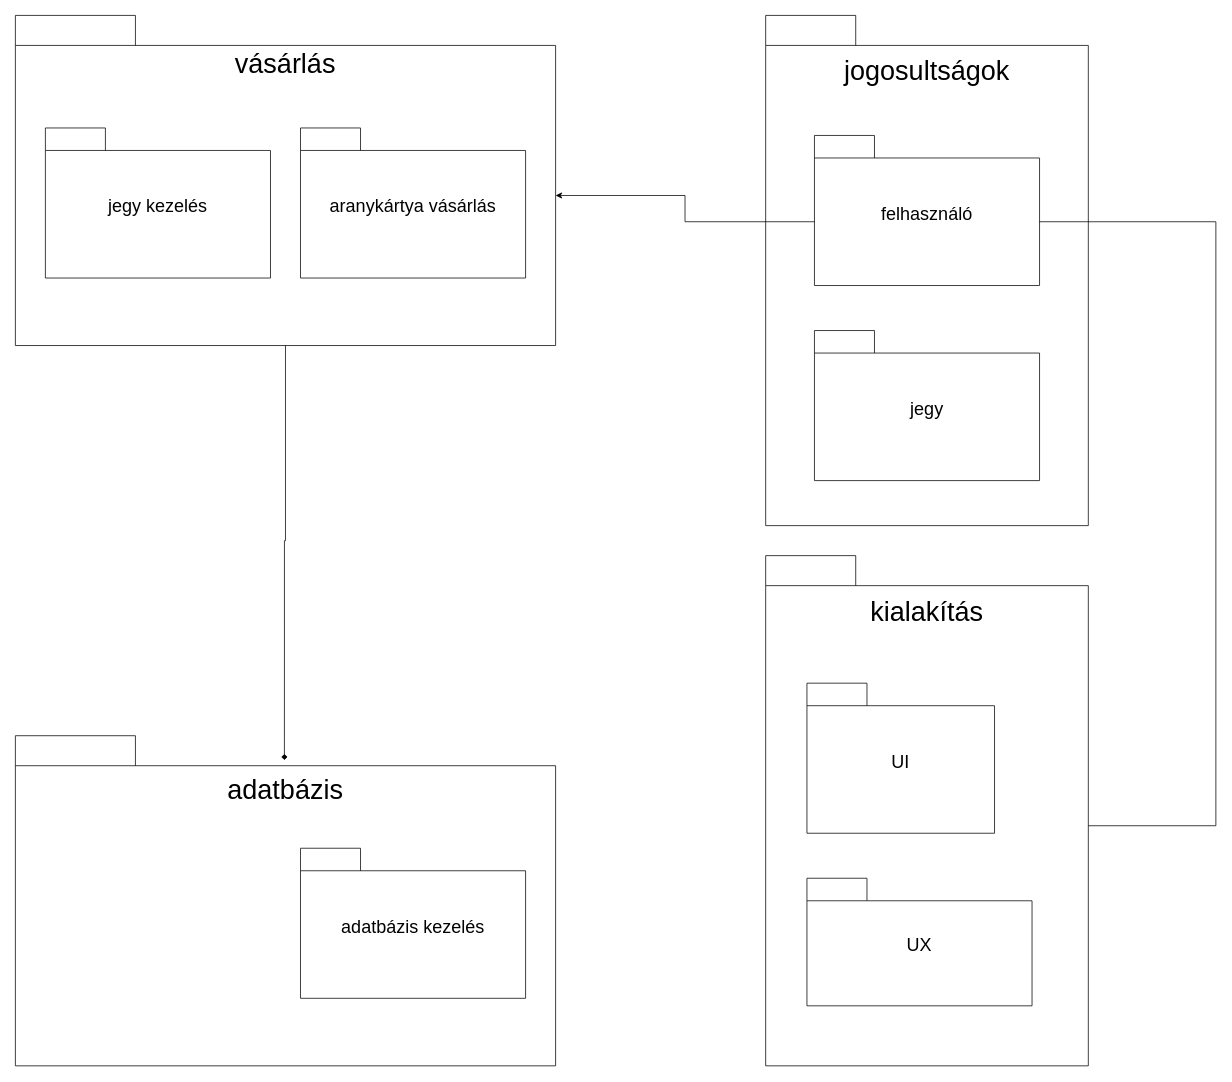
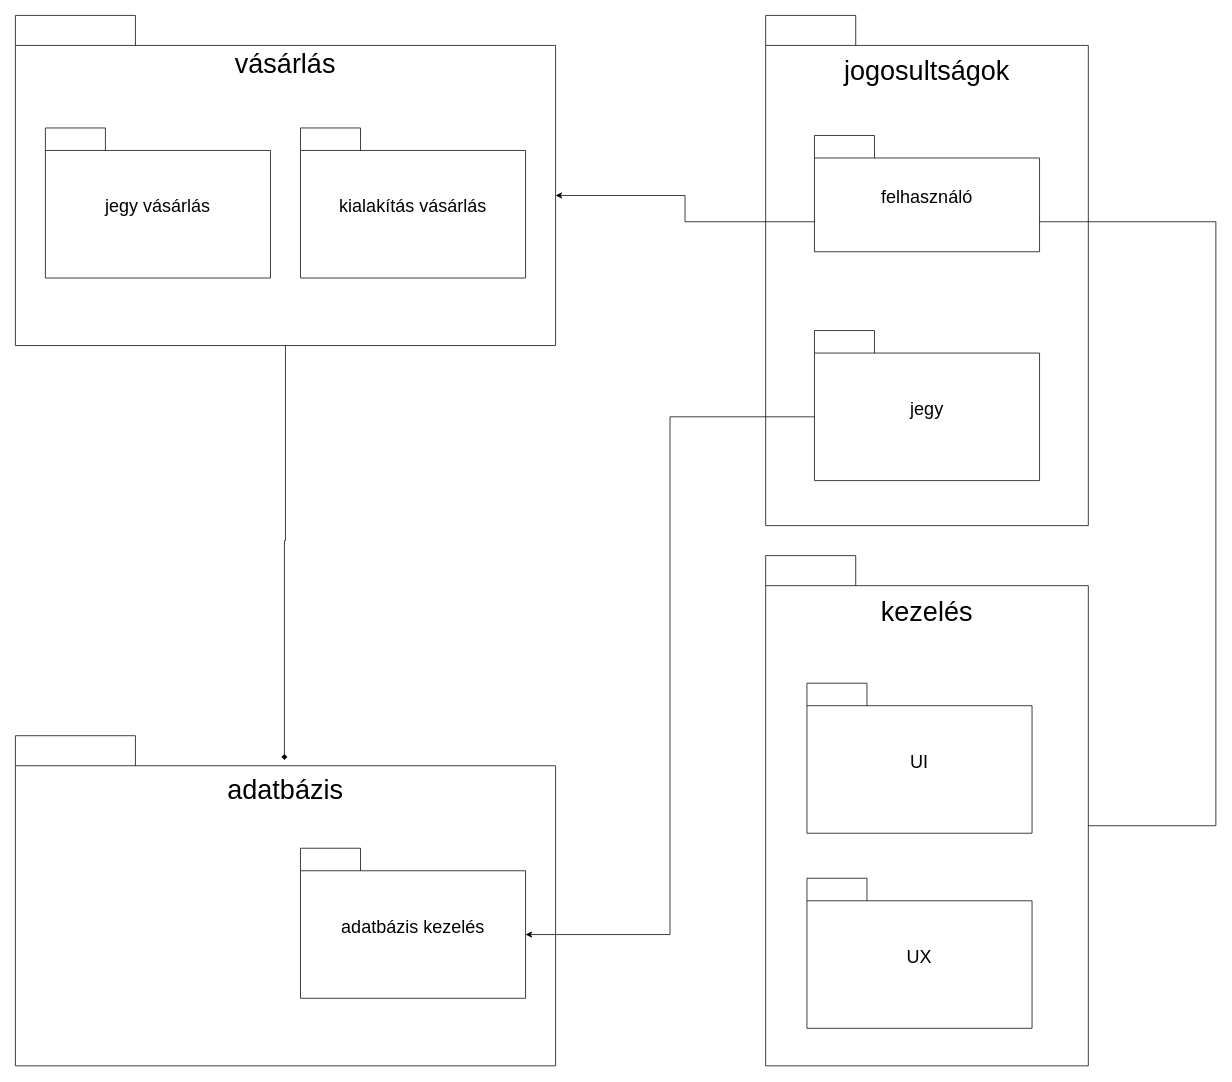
node "jegy kezelés": label "jegy kezelés" -> "jegy vásárlás"
node "aranykártya vásárlás": label "aranykártya vásárlás" -> "kialakítás vásárlás"
node "felhasználó": size 225x150 -> 225x116
edge "jegy" -> "adatbázis kezelés": added
node "kialakítás": label "kialakítás" -> "kezelés"
node "UI": size 188x150 -> 225x150
node "UX": size 225x128 -> 225x150
